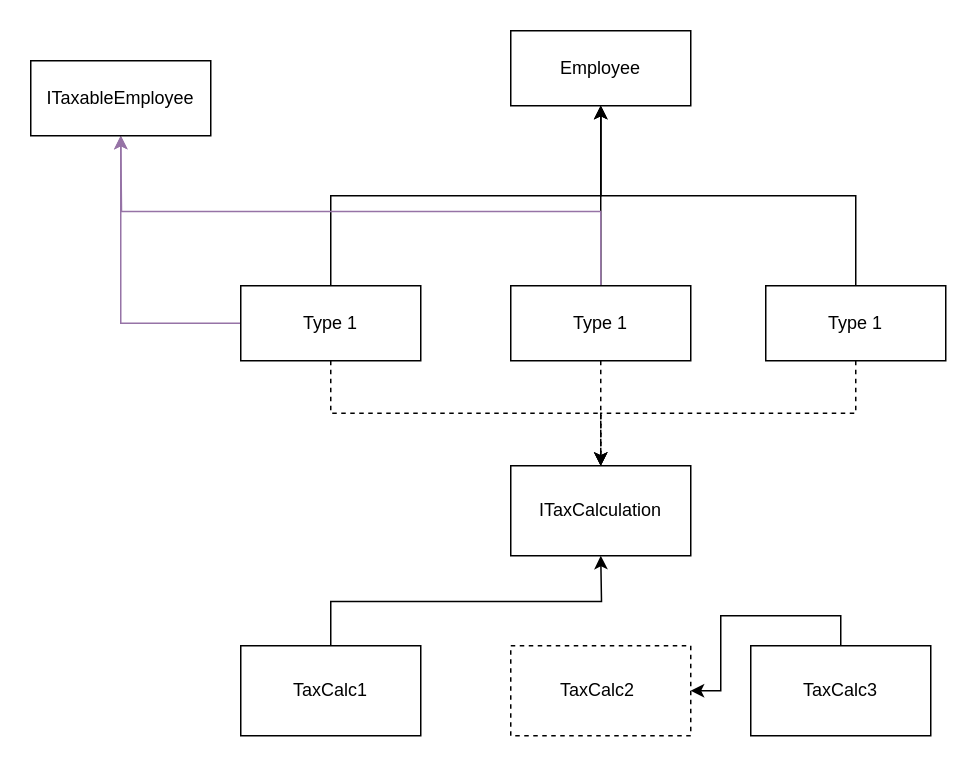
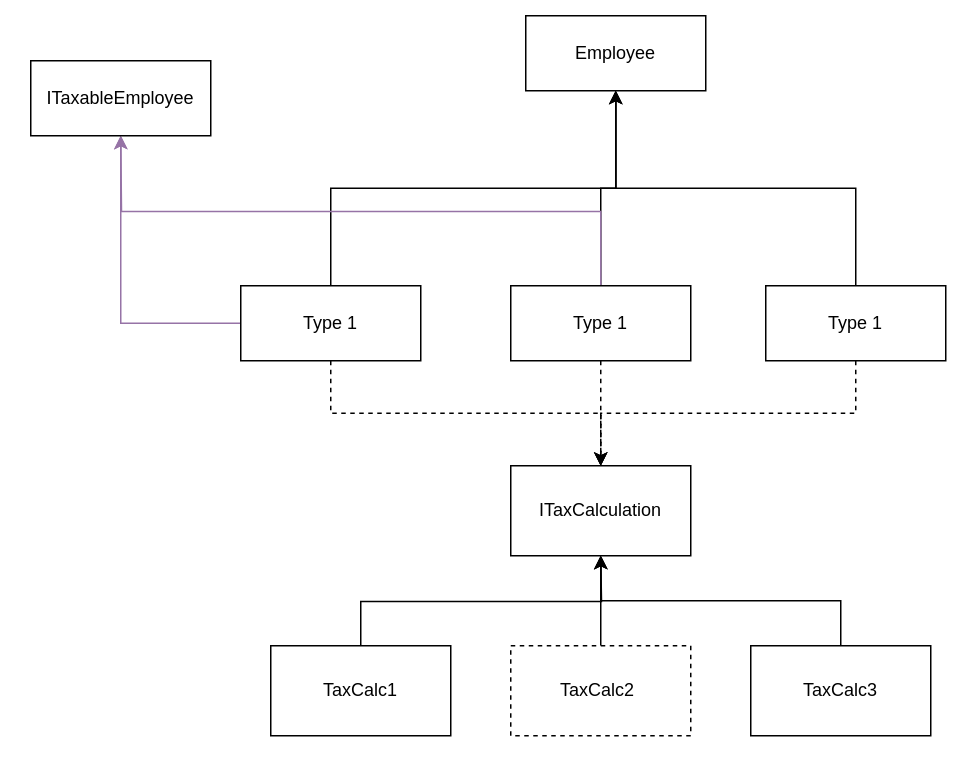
node "Employee": moved (601, 68) -> (616, 53)
edge "TaxCalc3" -> "TaxCalc2": now "TaxCalc3" -> "ITaxCalculation"
edge "TaxCalc2" -> "ITaxCalculation": added
node "TaxCalc1": moved (331, 691) -> (361, 691)
